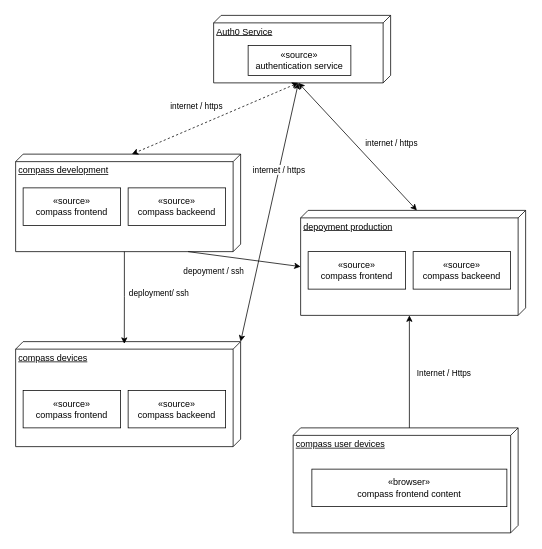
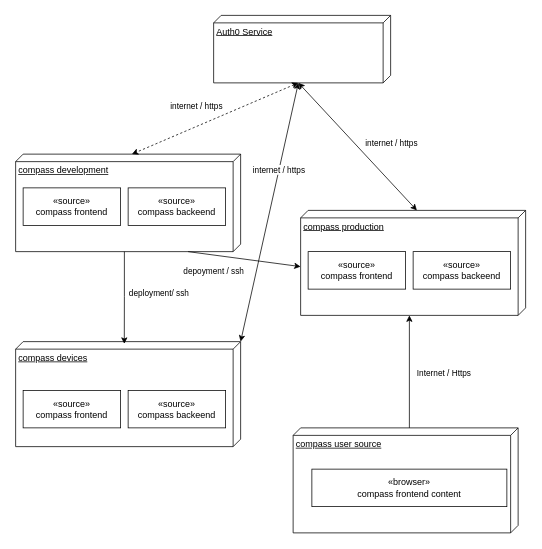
node "«source» authentication service": removed
node "depoyment production": label "depoyment production" -> "compass production"
node "compass user devices": label "compass user devices" -> "compass user source"
